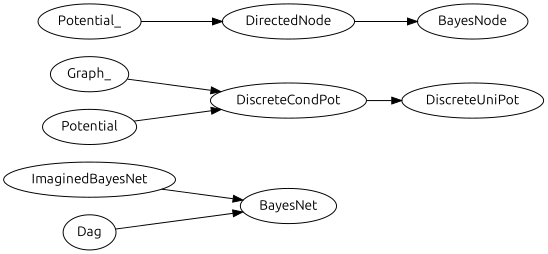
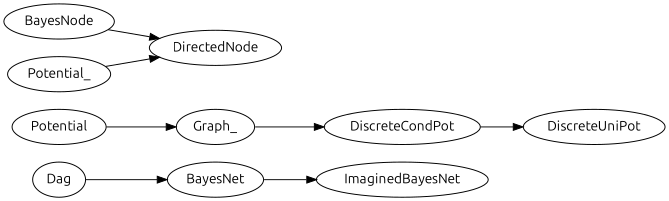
edge "DirectedNode" -> "BayesNode": reversed
edge "Potential" -> "DiscreteCondPot": now "Potential" -> "Graph_"
edge "ImaginedBayesNet" -> "BayesNet": reversed
